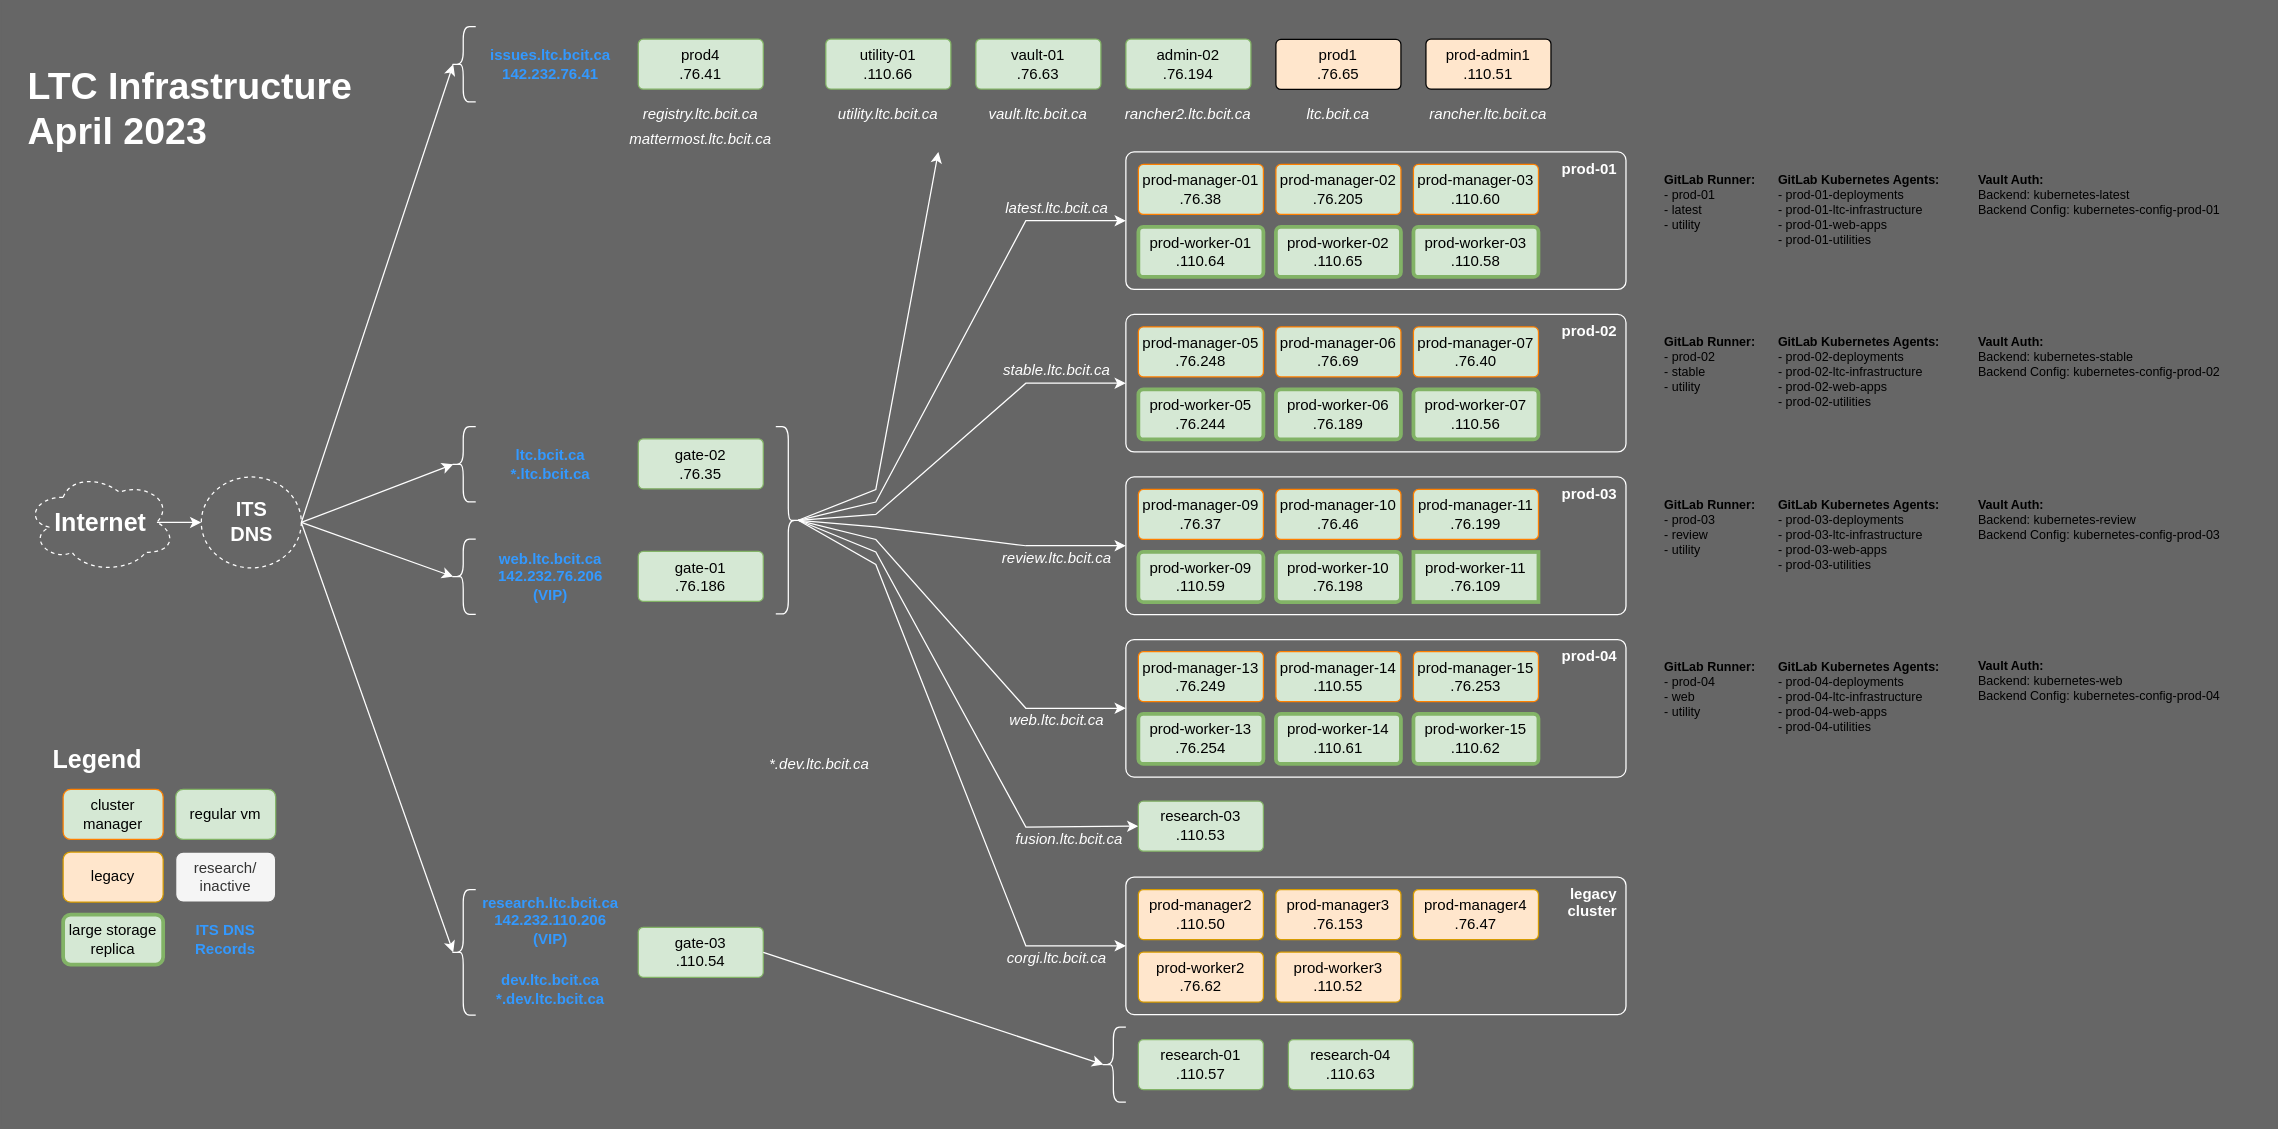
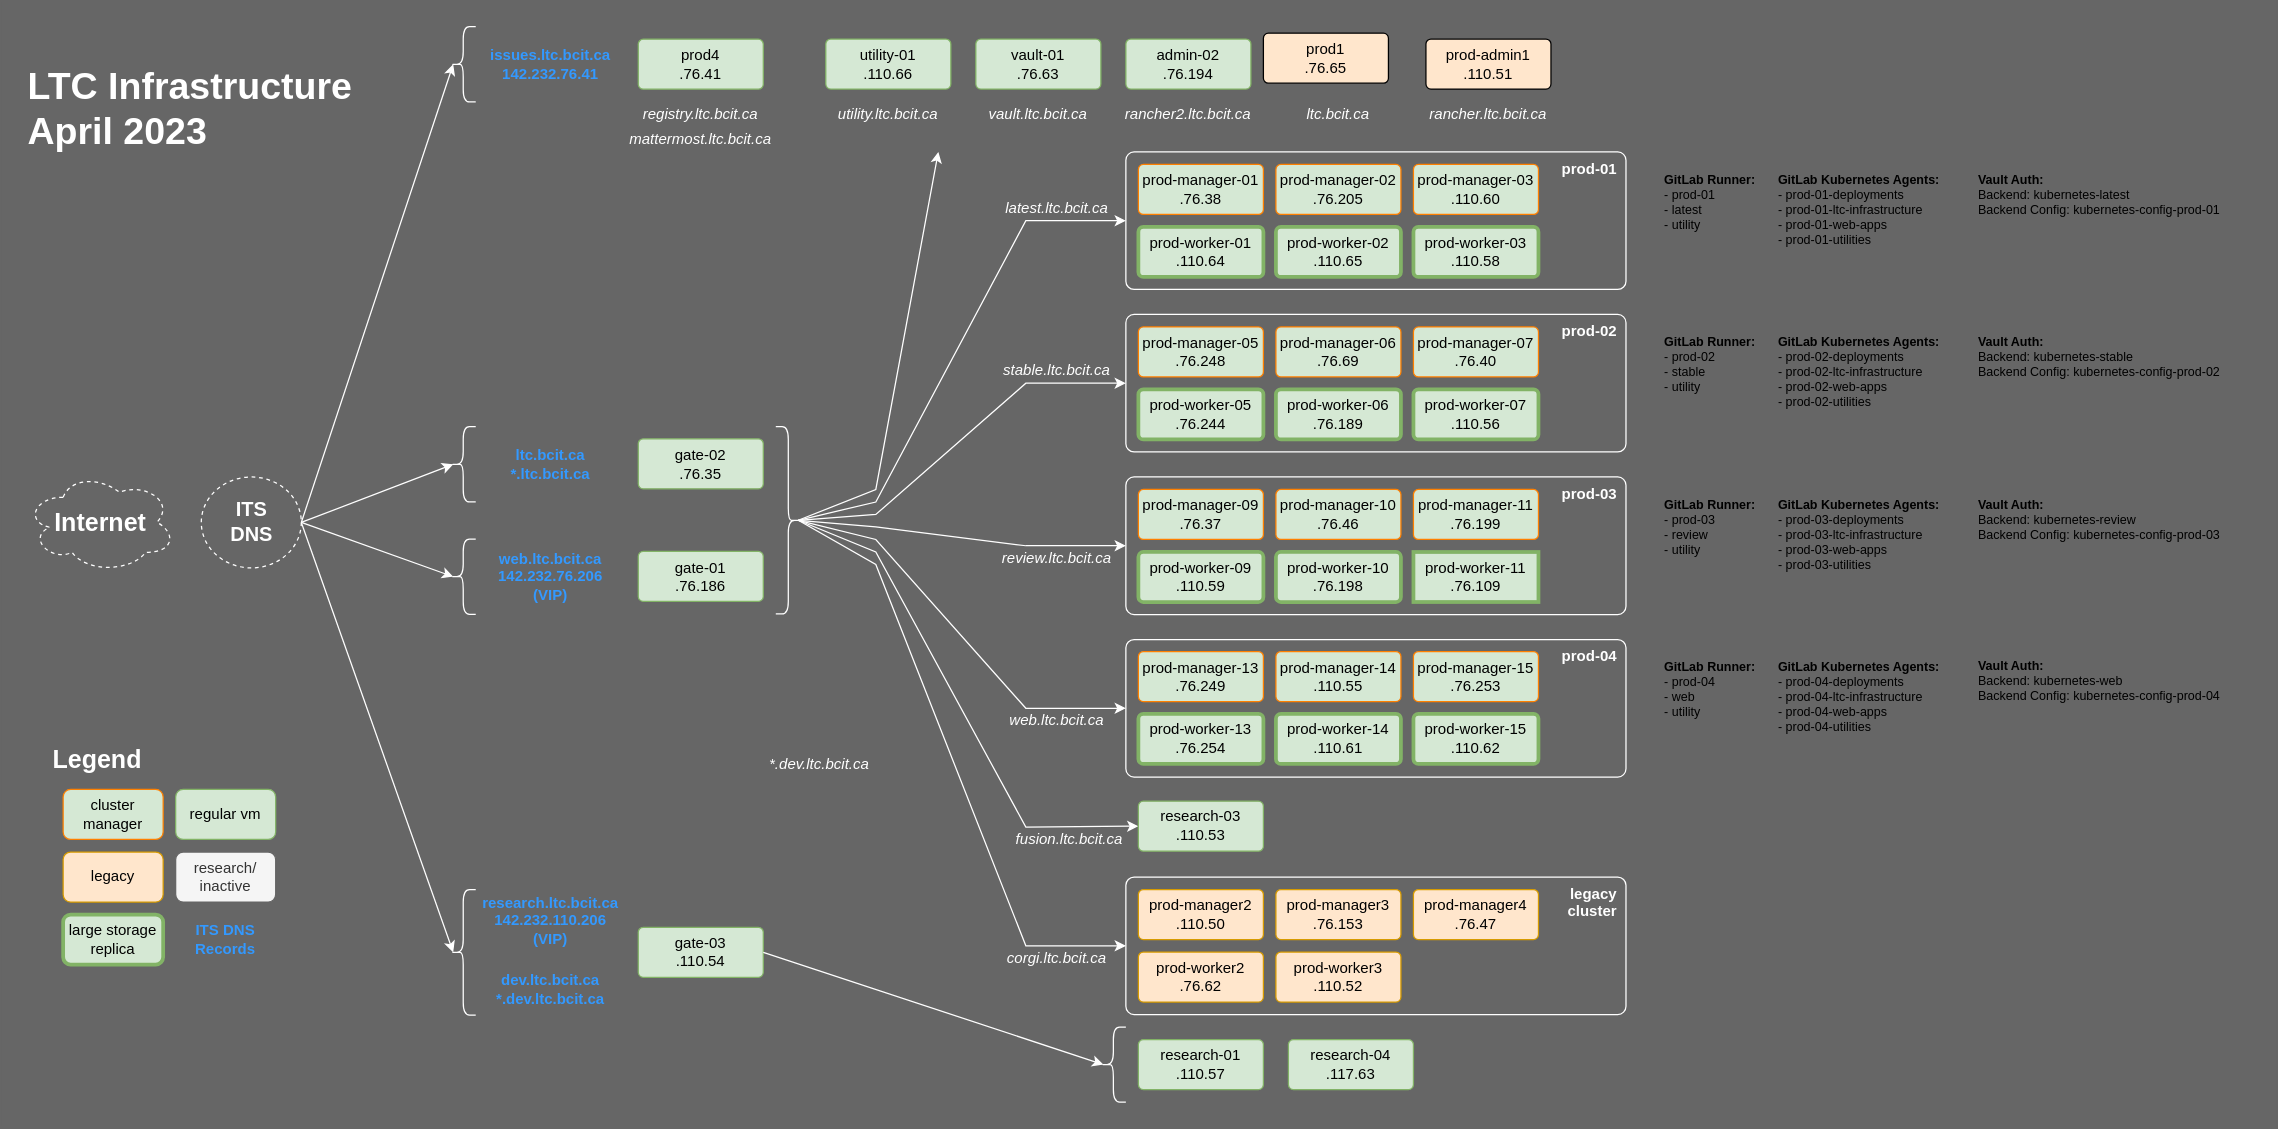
node "prod1 .76.65": moved (1338, 64) -> (1326, 58)
edge "Internet" -> "ITS DNS": removed
node "research-04 .110.63": label "research-04 .110.63" -> "research-04 .117.63"
